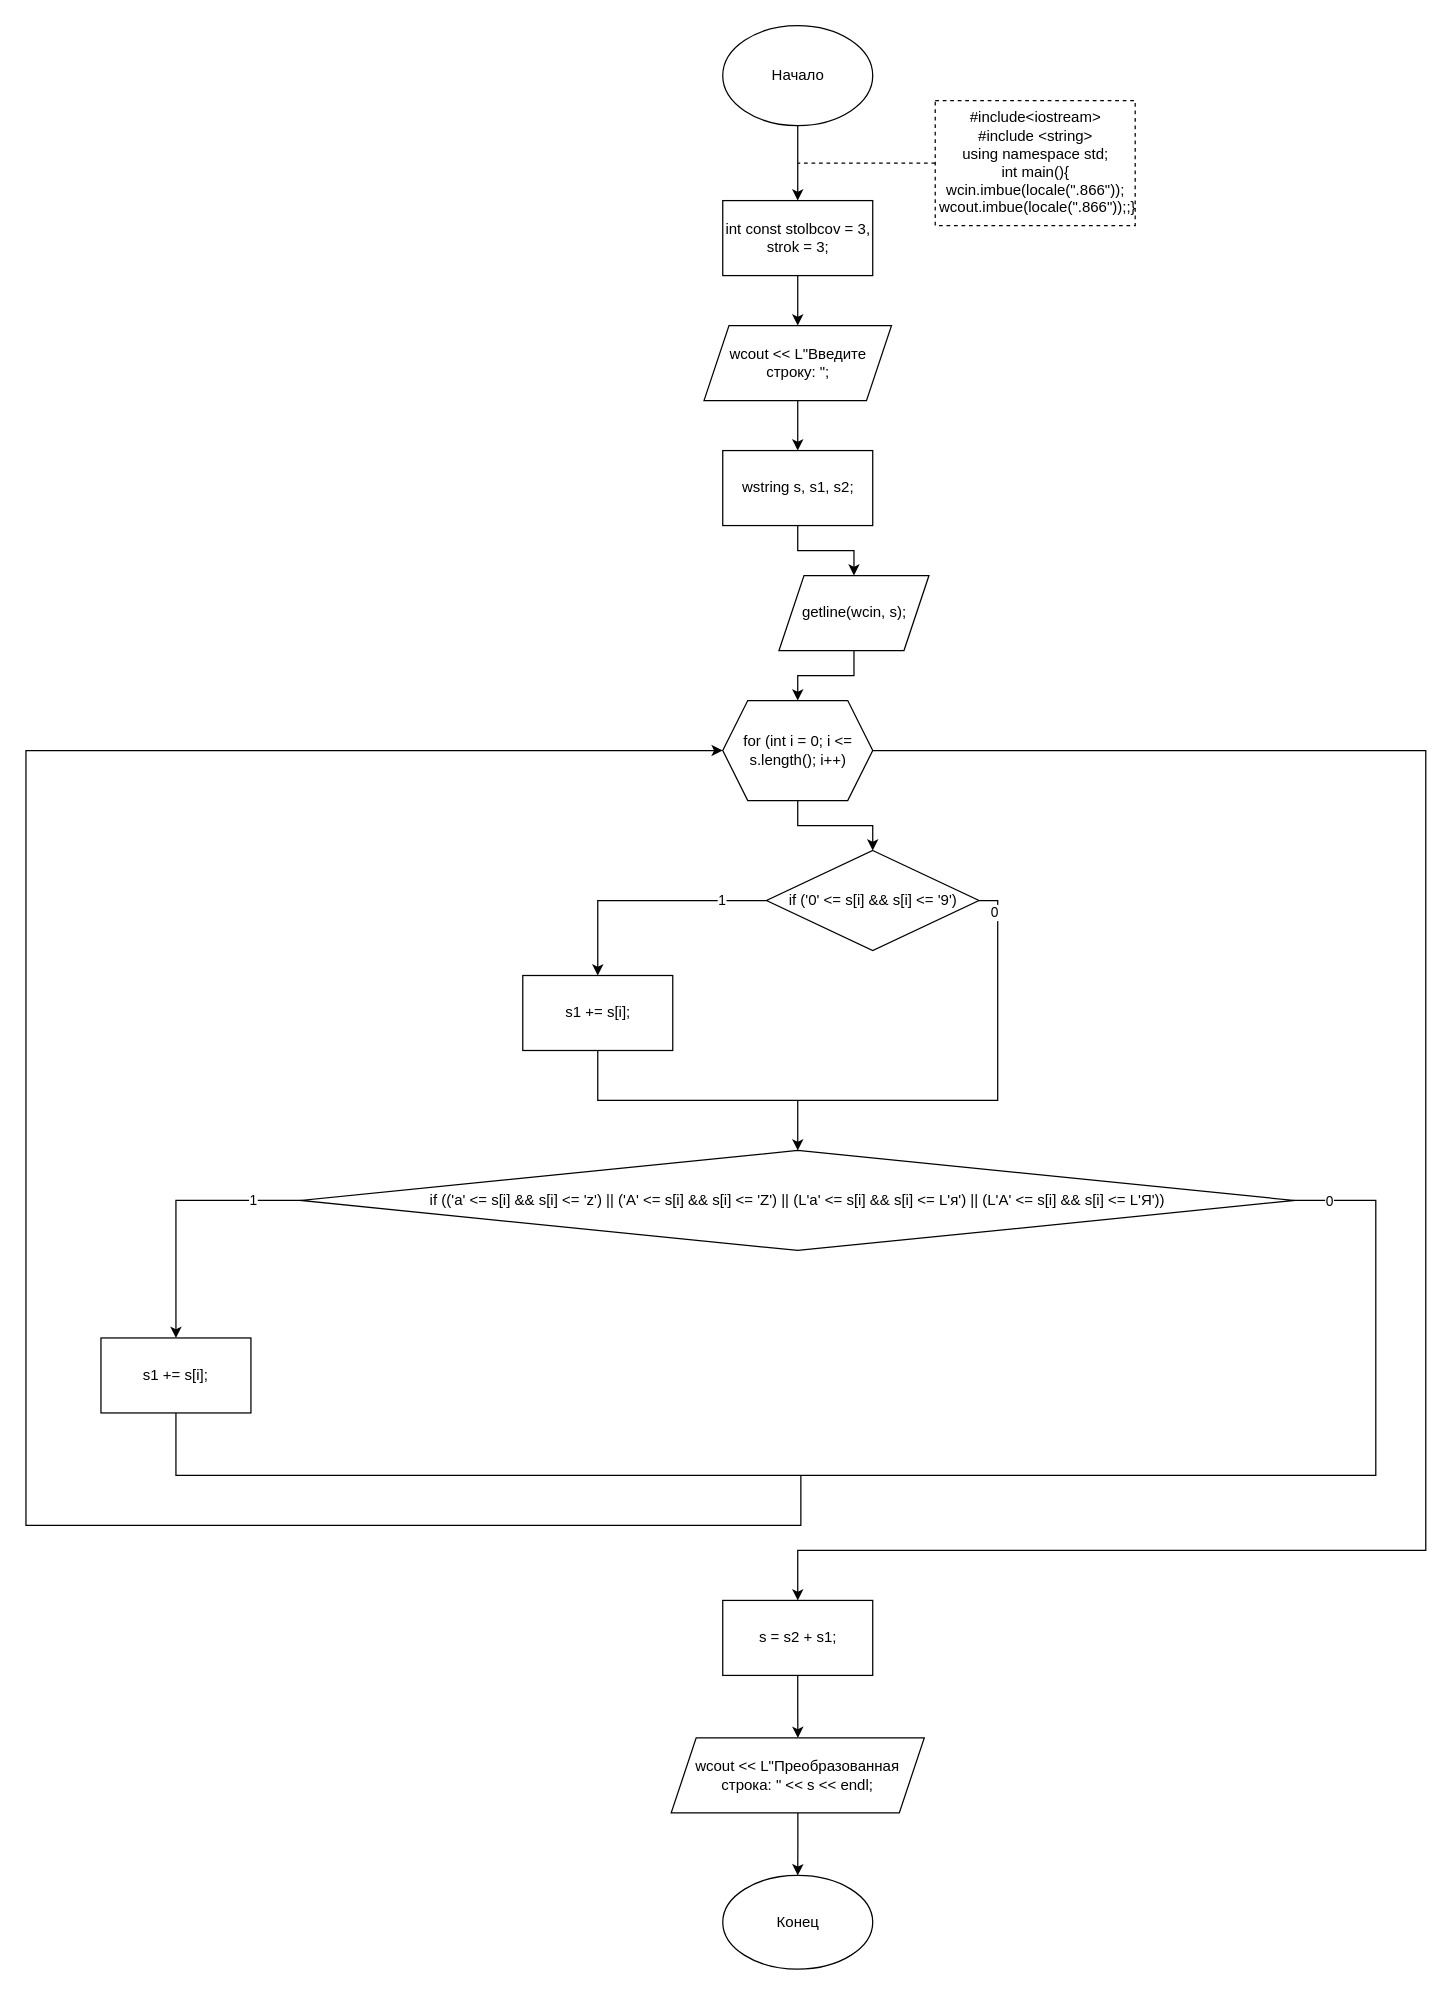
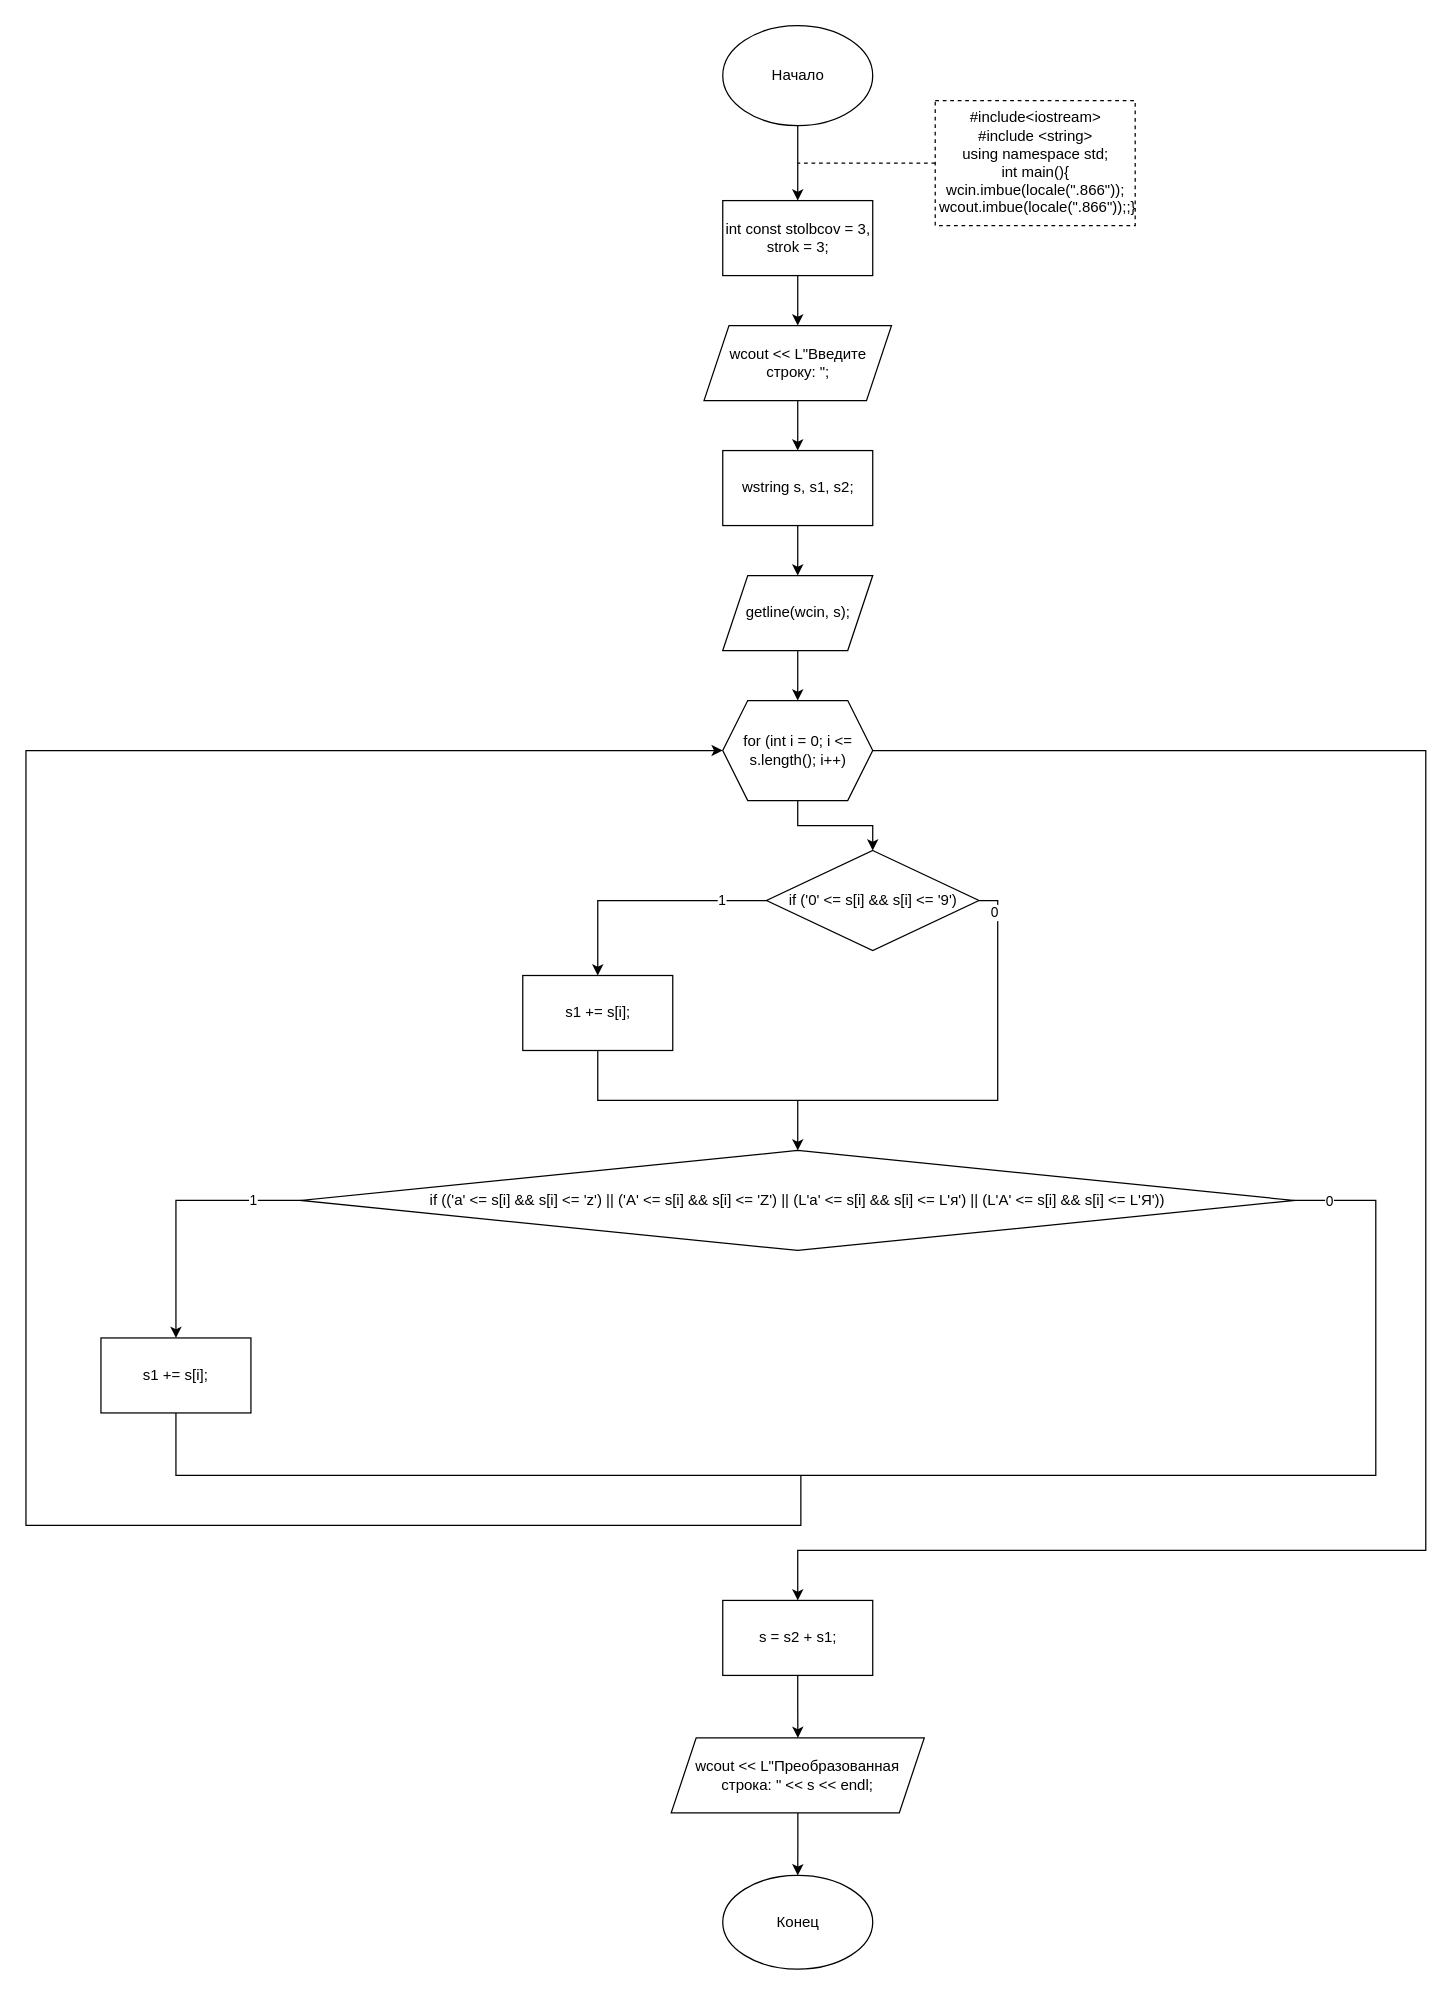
node "getline(wcin, s);": moved (854, 613) -> (798, 613)
